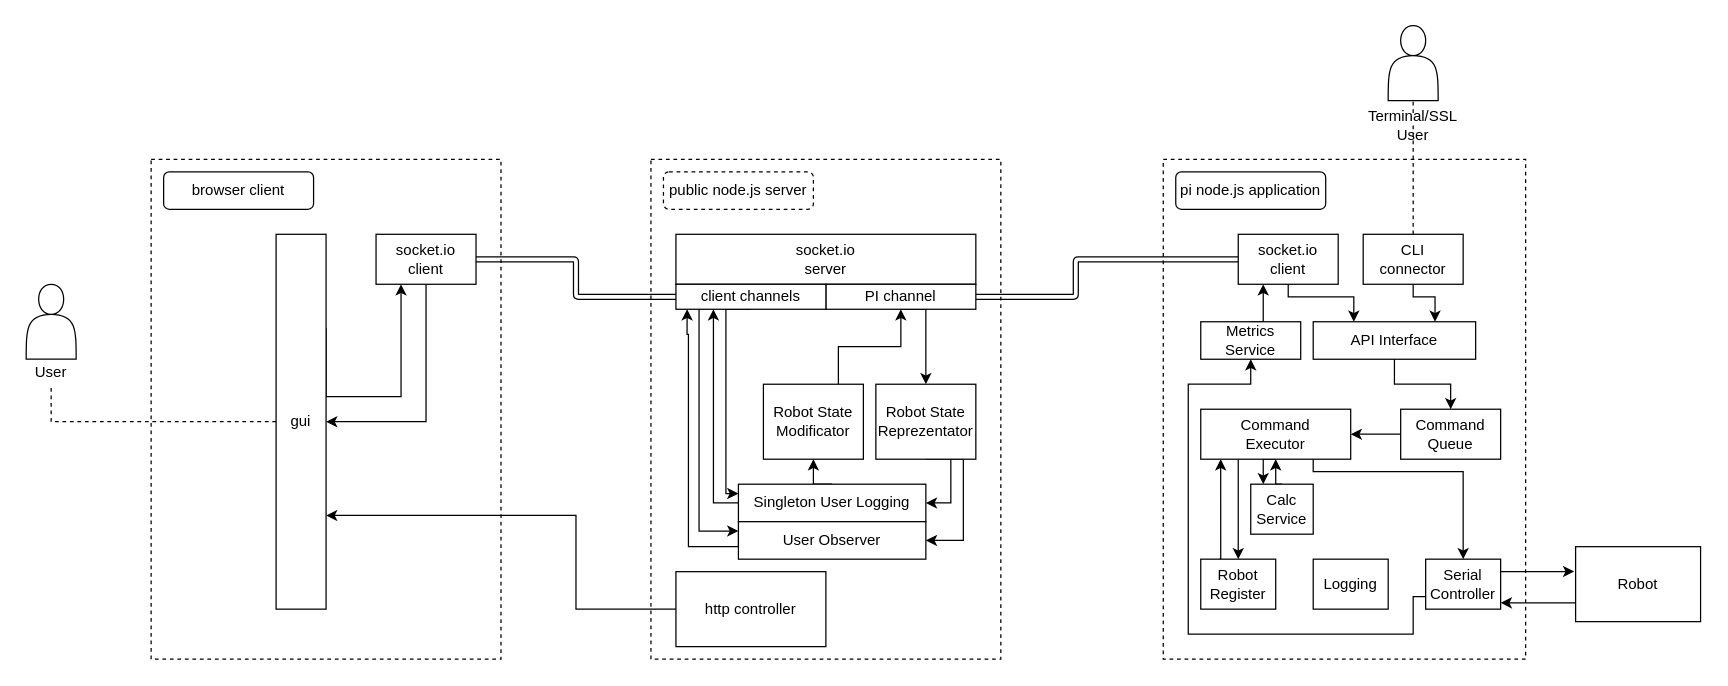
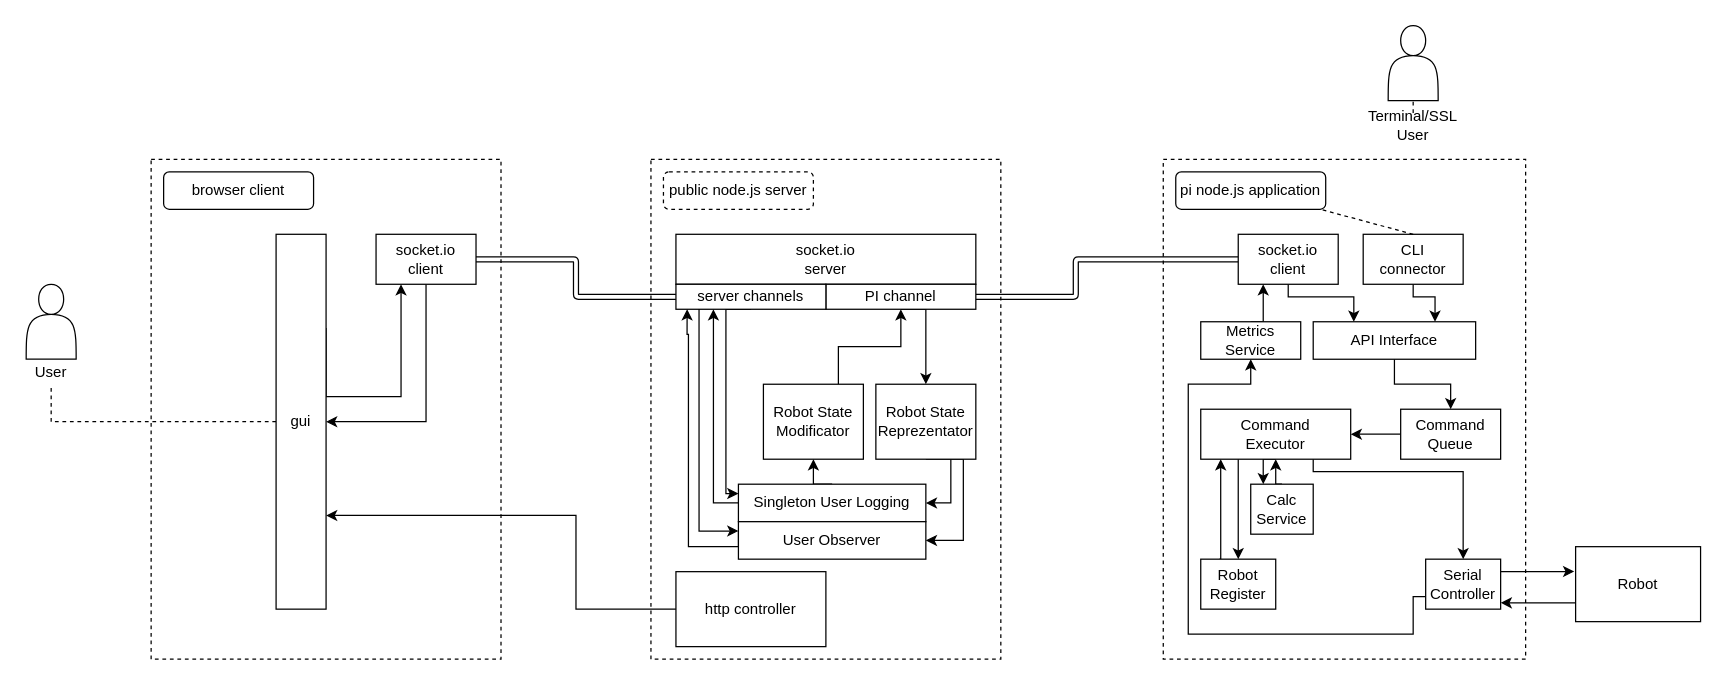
edge "Terminal/SSL User" -- "CLI connector": now "pi node.js application" -- "CLI connector"
node "client channels": label "client channels" -> "server channels"
node "Logging": removed
